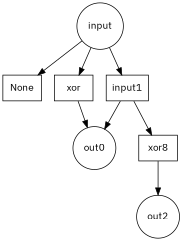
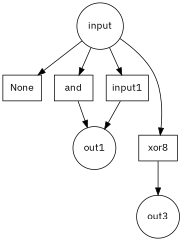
node "xor": label "xor" -> "and"
edge "input1" -> "xor8": now "input" -> "xor8"
node "out0": label "out0" -> "out1"
node "out2": label "out2" -> "out3"
